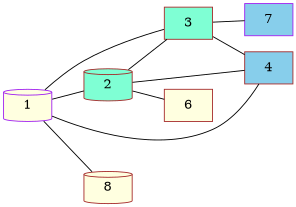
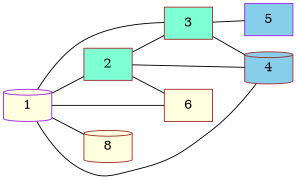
node "7": label "7" -> "5"
node "4": shape box -> cylinder
node "2": shape cylinder -> box
edge "1" -- "6": added
